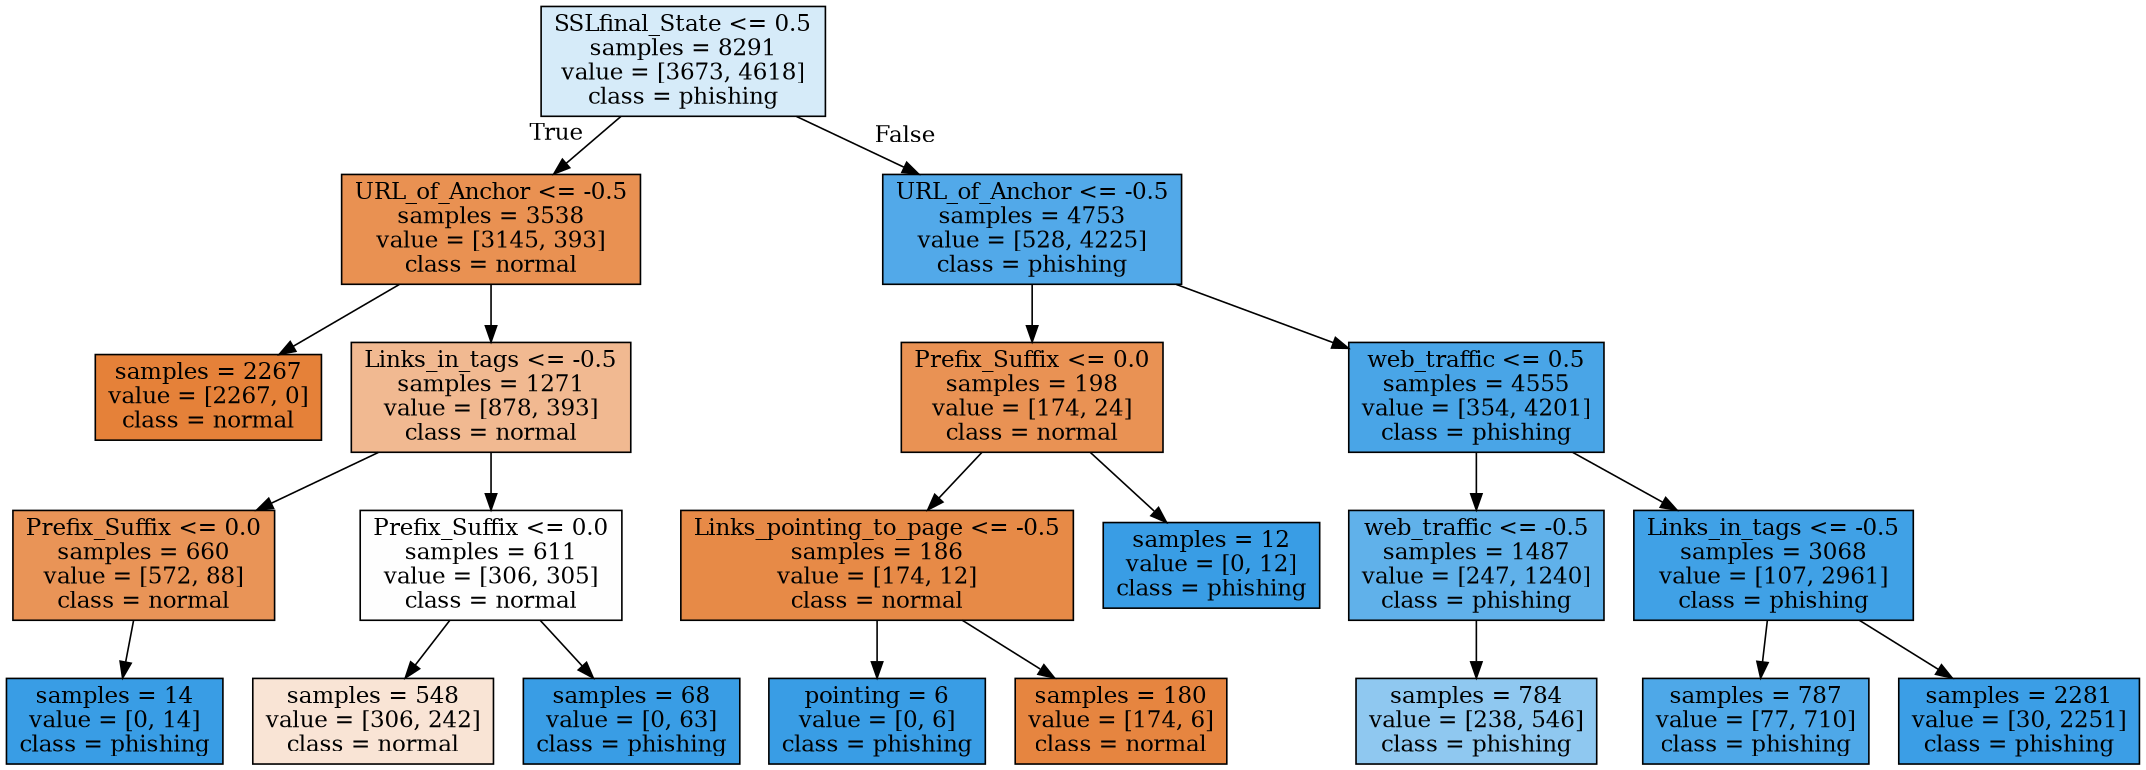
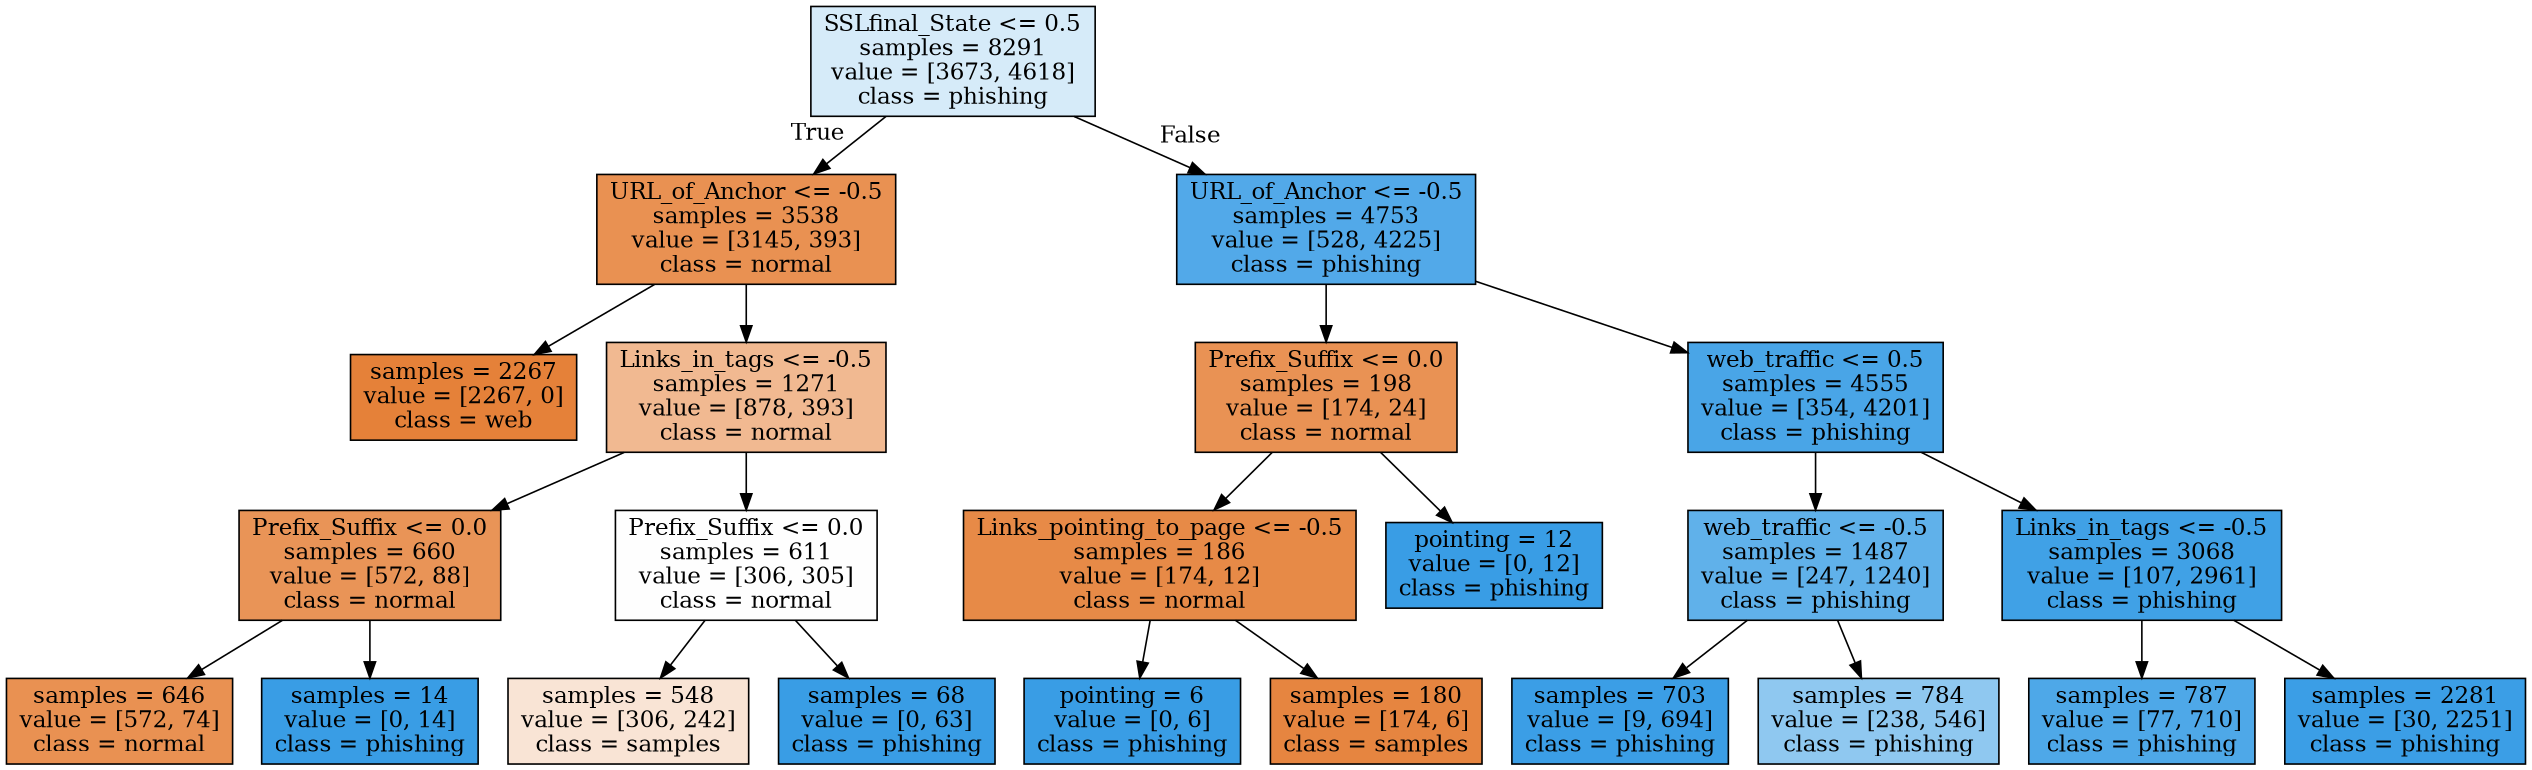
node "samples = 2267 value = [2267, 0] class = normal": label "samples = 2267 value = [2267, 0] class = normal" -> "samples = 2267 value = [2267, 0] class = web"
node "samples = 12 value = [0, 12] class = phishing": label "samples = 12 value = [0, 12] class = phishing" -> "pointing = 12 value = [0, 12] class = phishing"
node "samples = 646 value = [572, 74] class = normal": added
node "samples = 548 value = [306, 242] class = normal": label "samples = 548 value = [306, 242] class = normal" -> "samples = 548 value = [306, 242] class = samples"
node "samples = 180 value = [174, 6] class = normal": label "samples = 180 value = [174, 6] class = normal" -> "samples = 180 value = [174, 6] class = samples"
node "samples = 703 value = [9, 694] class = phishing": added
